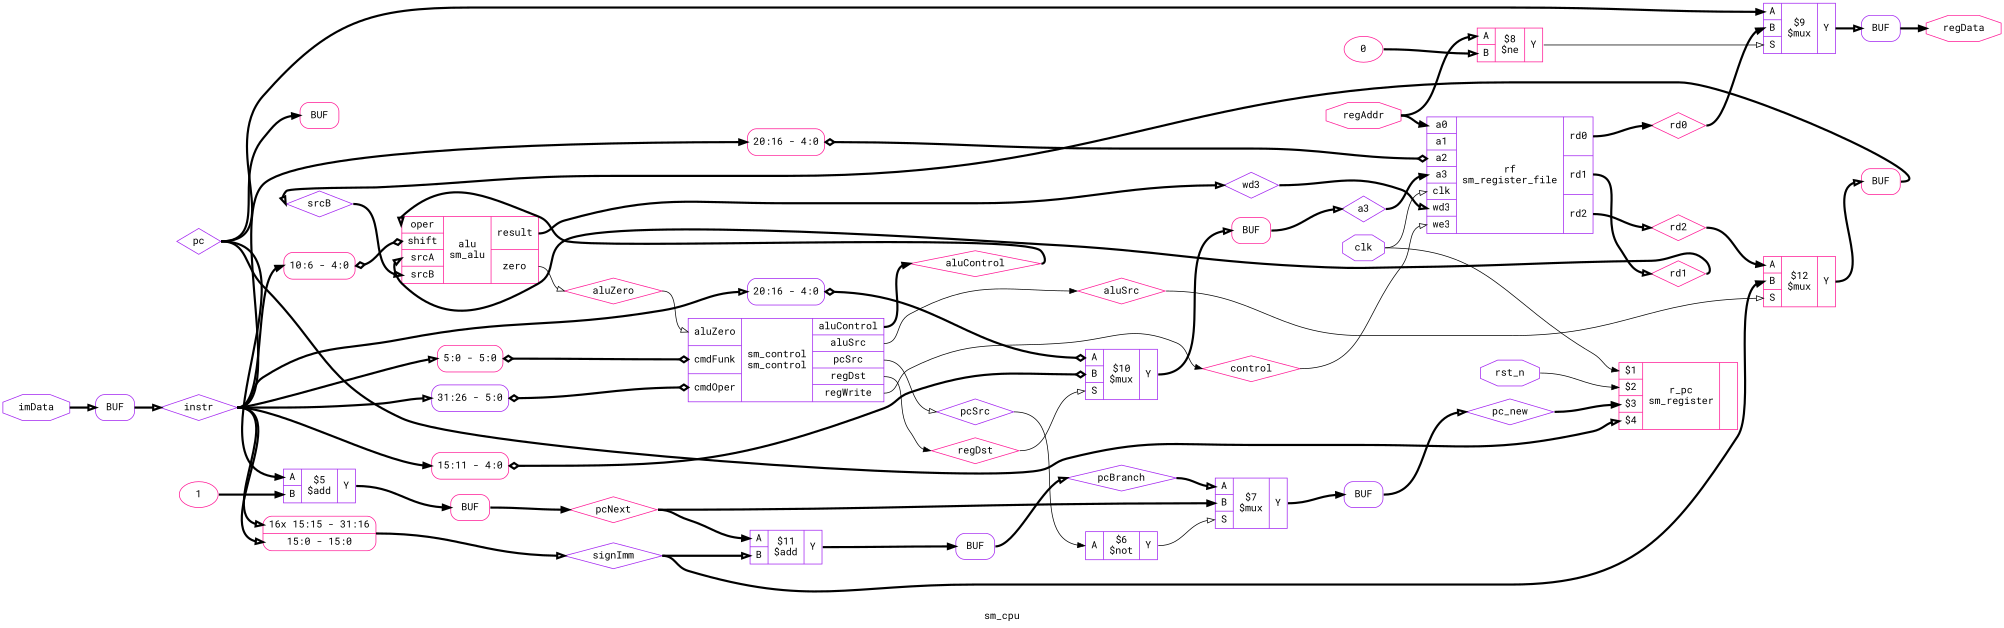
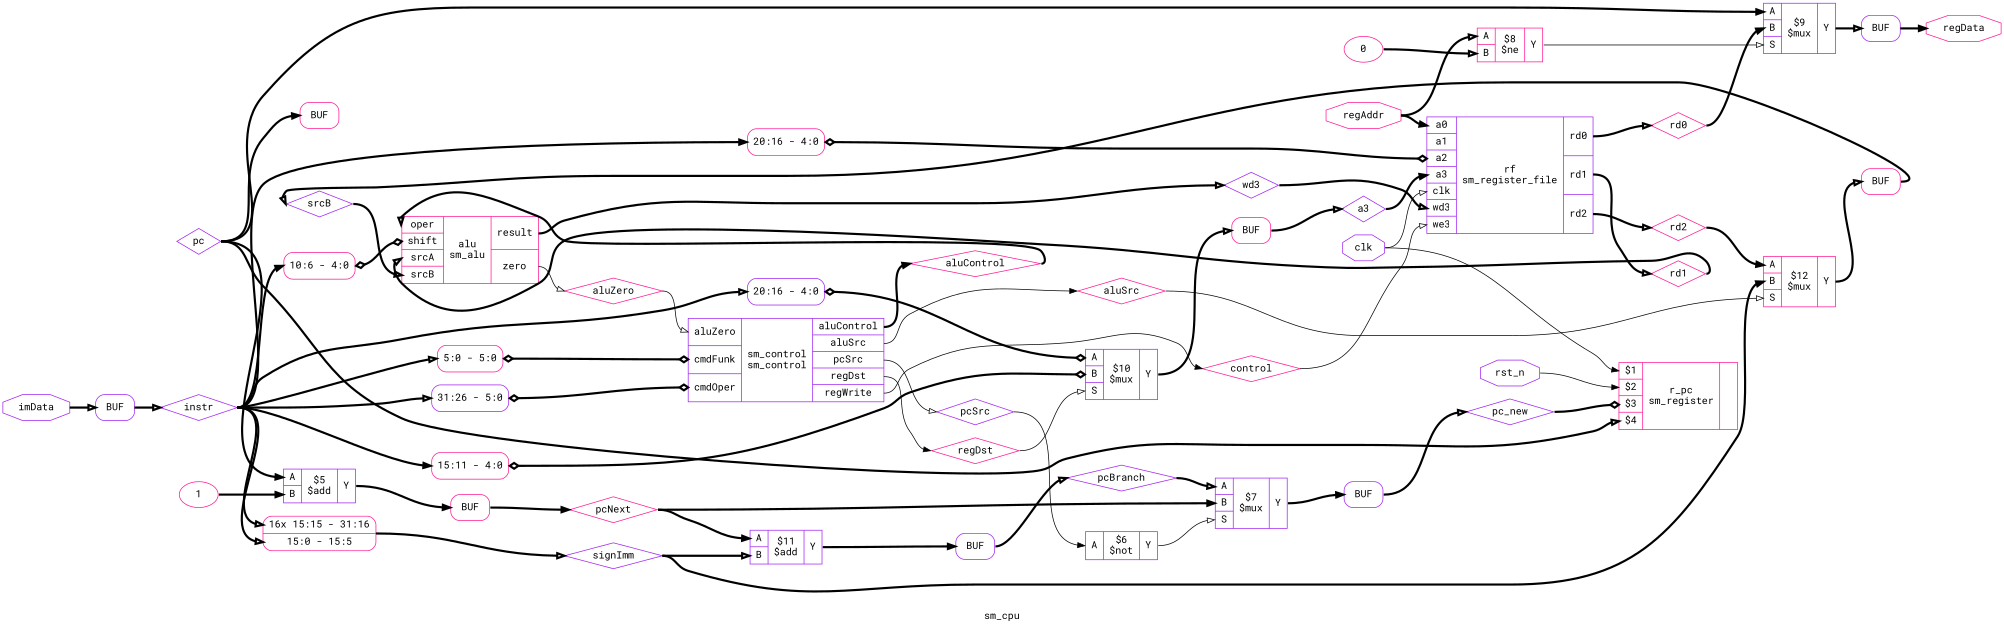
edge "a0" -> "rd0": arrowhead normal -> onormal
edge "pc_new" -> "$1": arrowhead normal -> odiamond
node "16x 15:15 - 31:16": text "15:0 - 15:0" -> "15:0 - 15:5"
